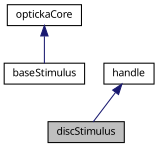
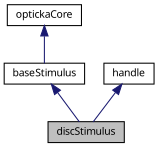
edge "discStimulus" -> "baseStimulus": added
